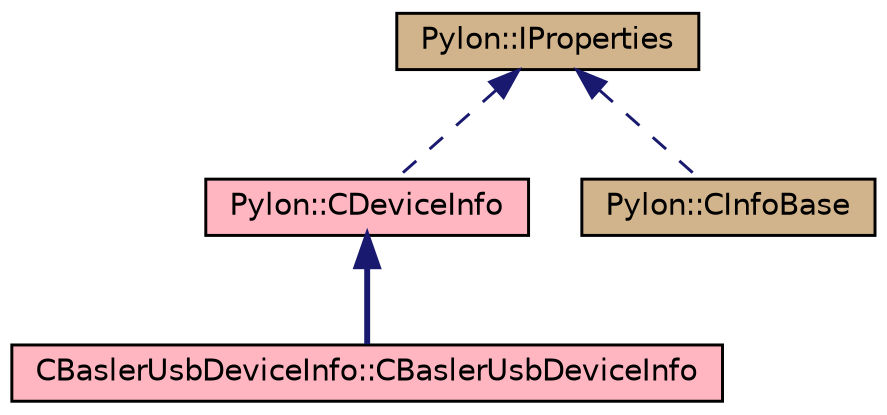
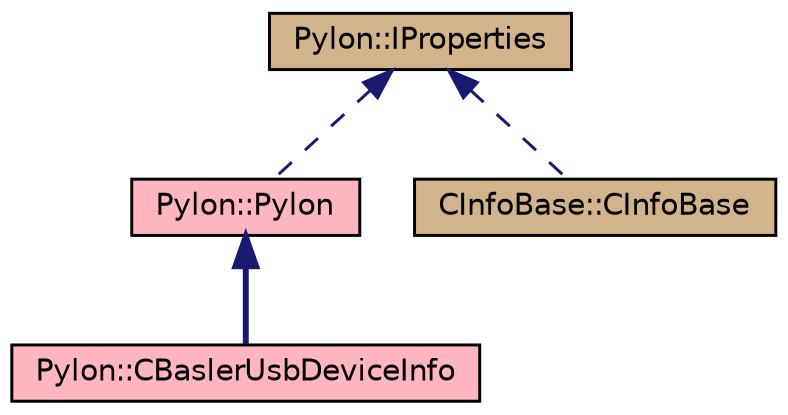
node "Pylon::CDeviceInfo": label "Pylon::CDeviceInfo" -> "Pylon::Pylon"
node "Pylon::CInfoBase": label "Pylon::CInfoBase" -> "CInfoBase::CInfoBase"
node "CBaslerUsbDeviceInfo::CBaslerUsbDeviceInfo": label "CBaslerUsbDeviceInfo::CBaslerUsbDeviceInfo" -> "Pylon::CBaslerUsbDeviceInfo"
